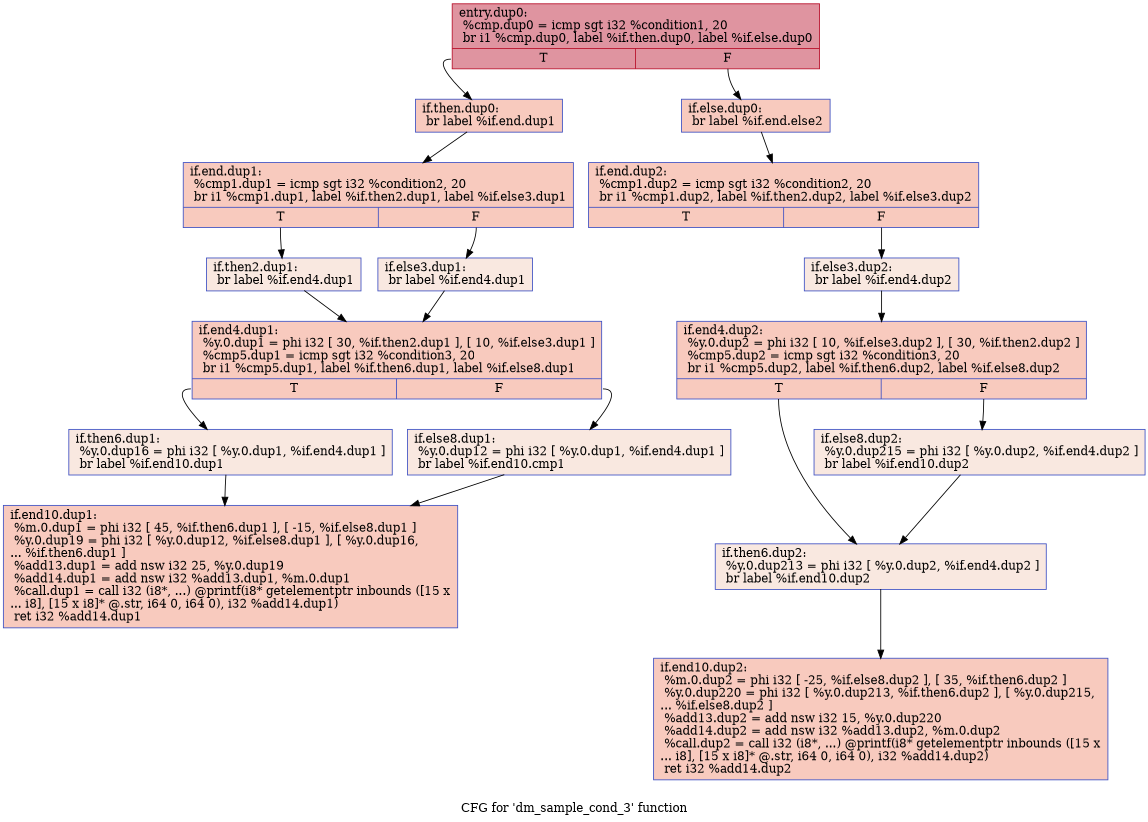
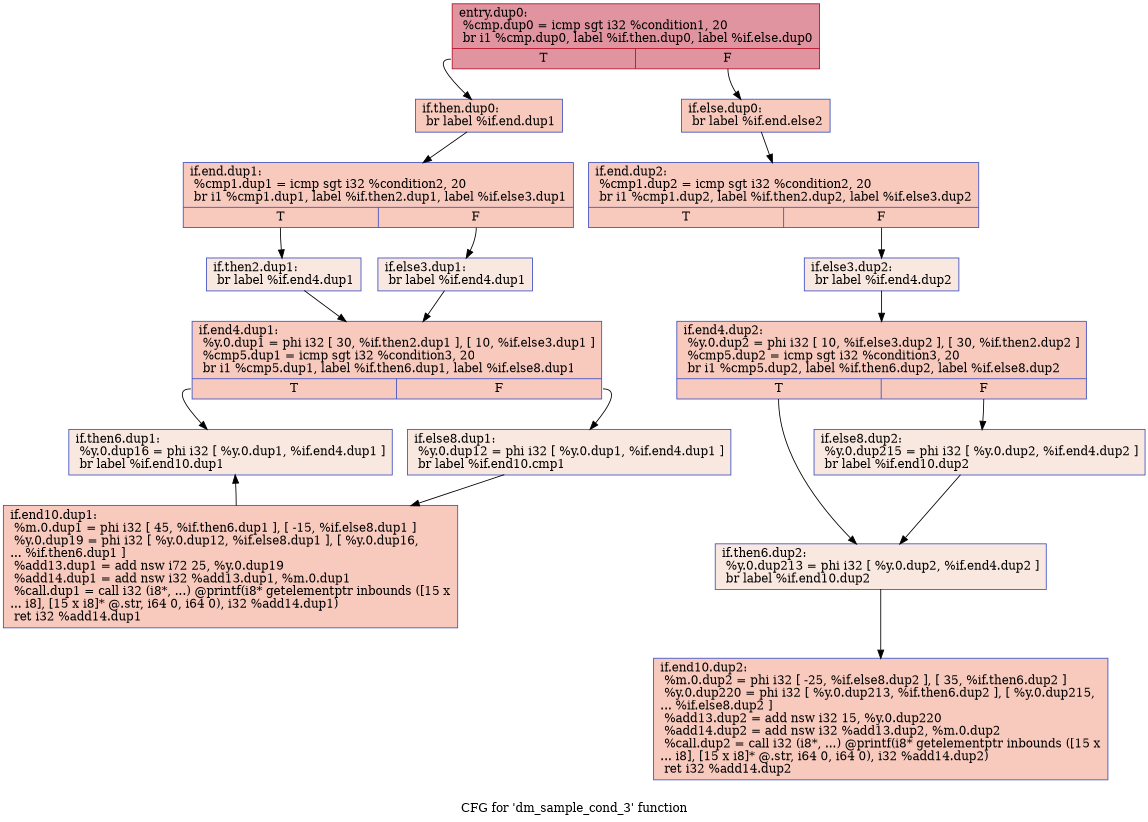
edge "if.then6.dup1:" -> "if.end10.dup1:": reversed
node "if.end10.dup1:": text "%add13.dup1 = add nsw i32 25, %y.0.dup19" -> "%add13.dup1 = add nsw i72 25, %y.0.dup19"
